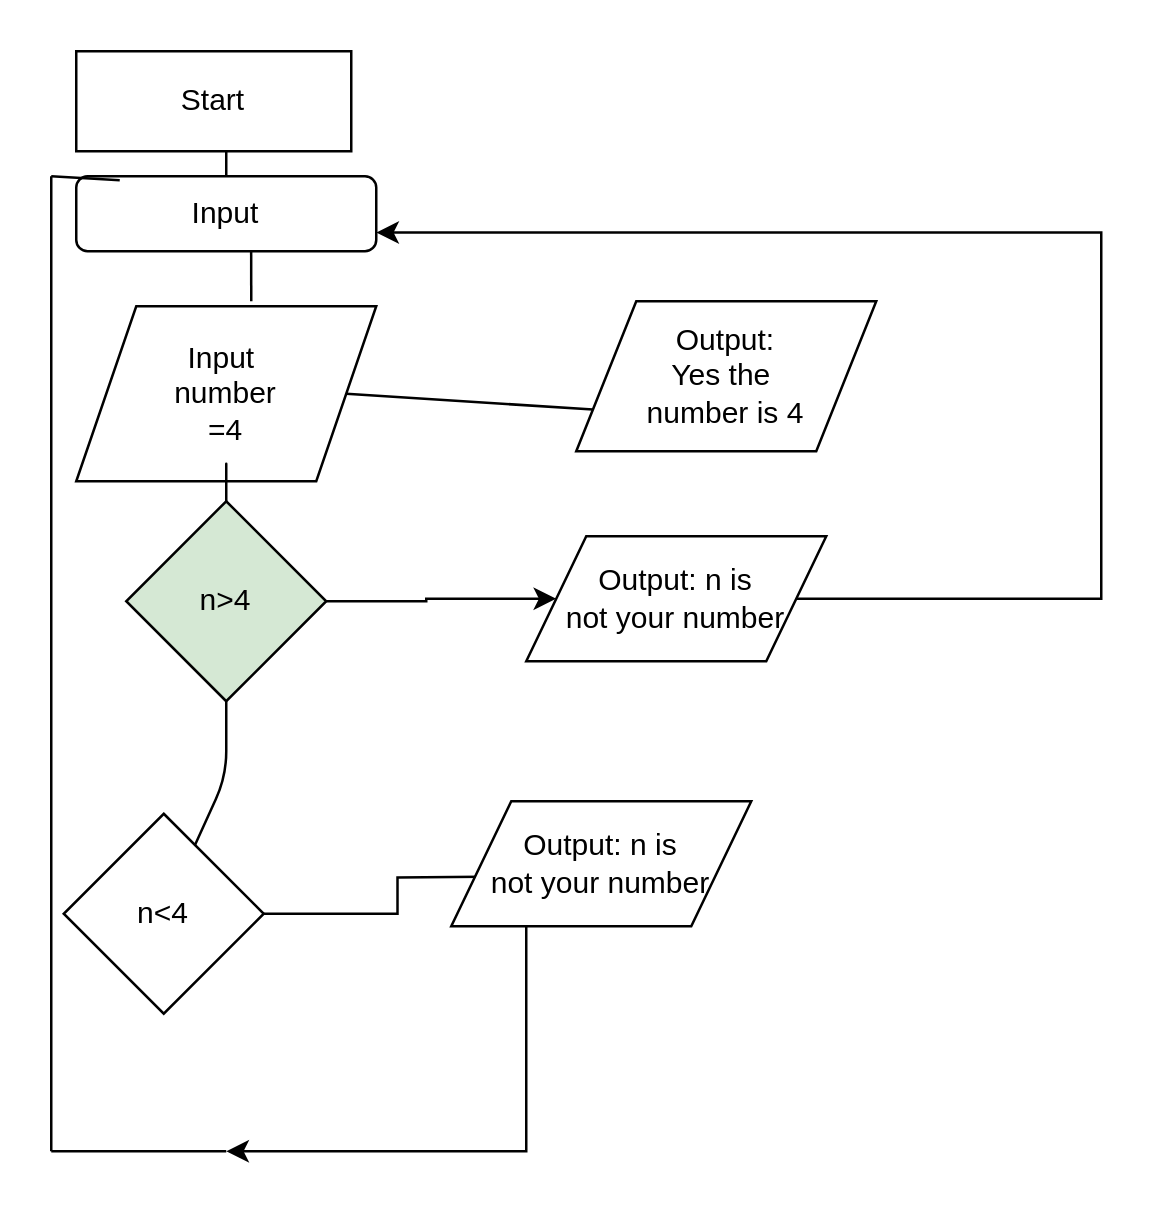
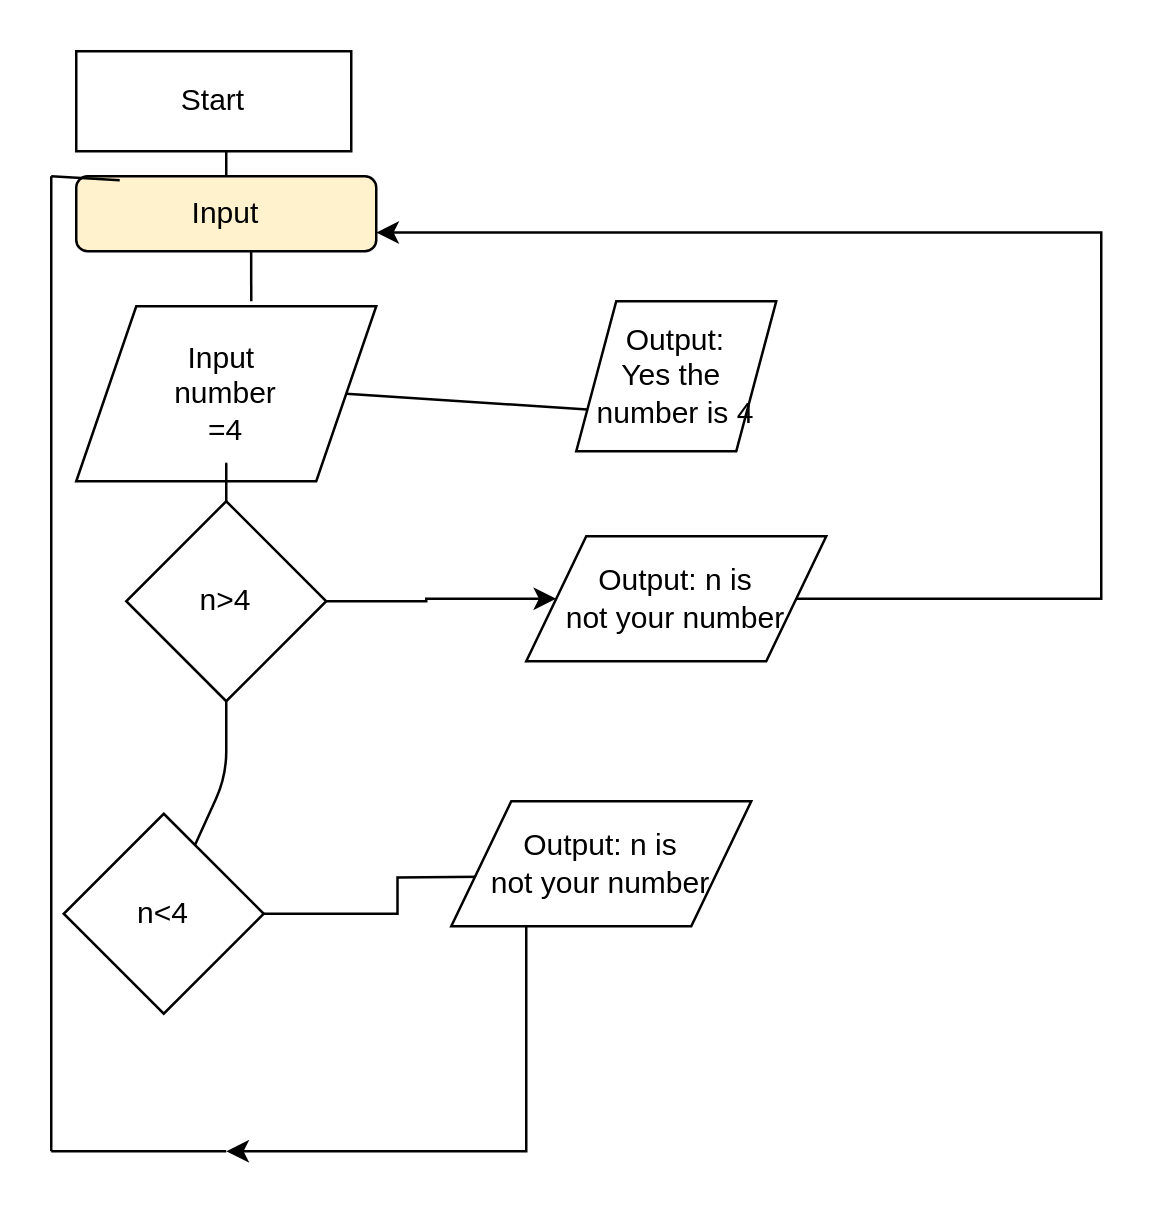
node "Input": fillcolor #ffffff -> #fff2cc
node "Output: Yes the number is 4": size 300x150 -> 200x150
node "n>4": fillcolor #d5e8d4 -> #ffffff
